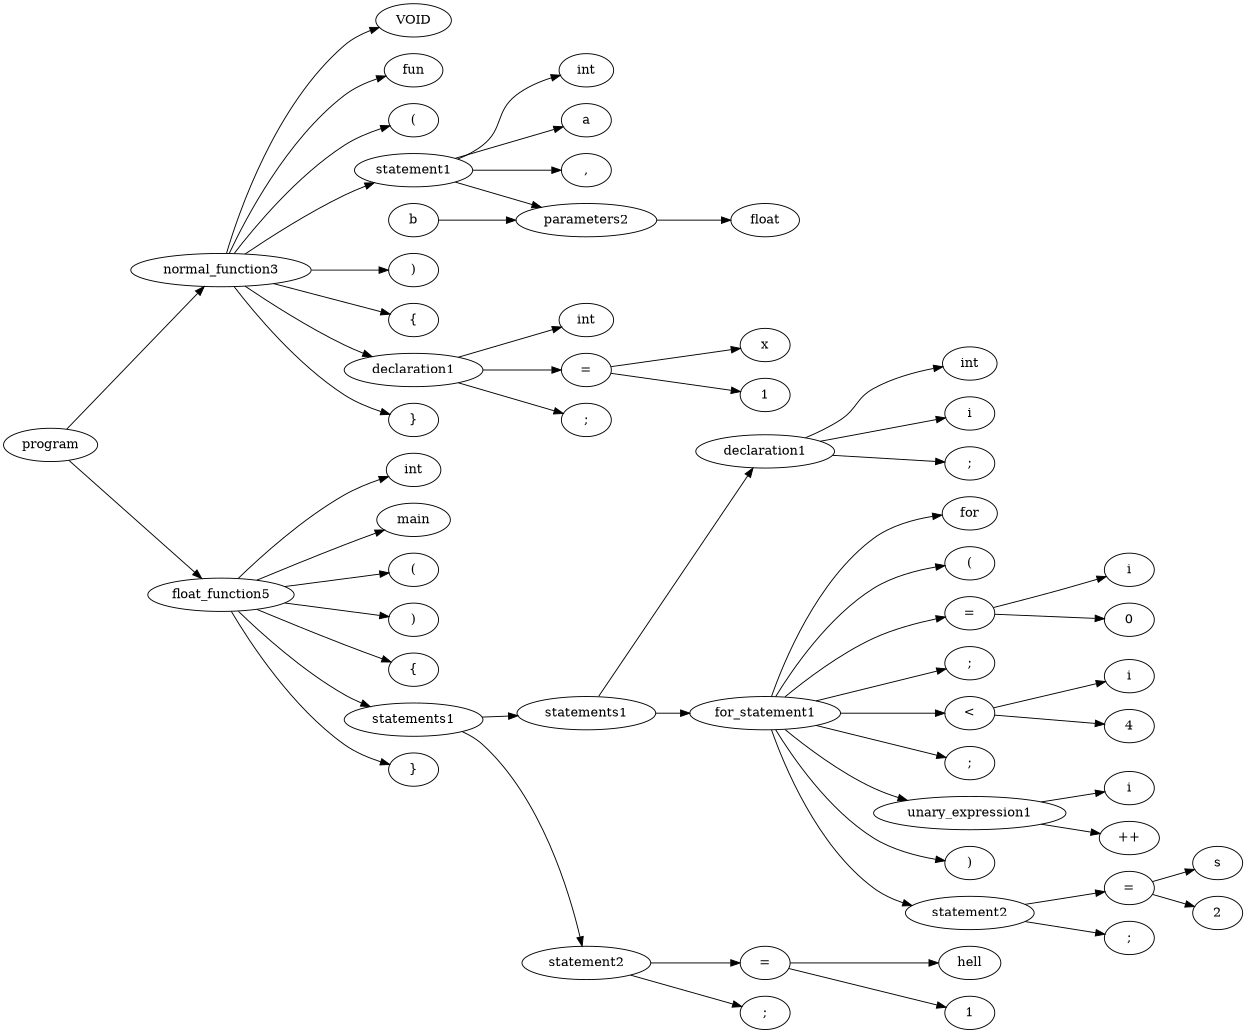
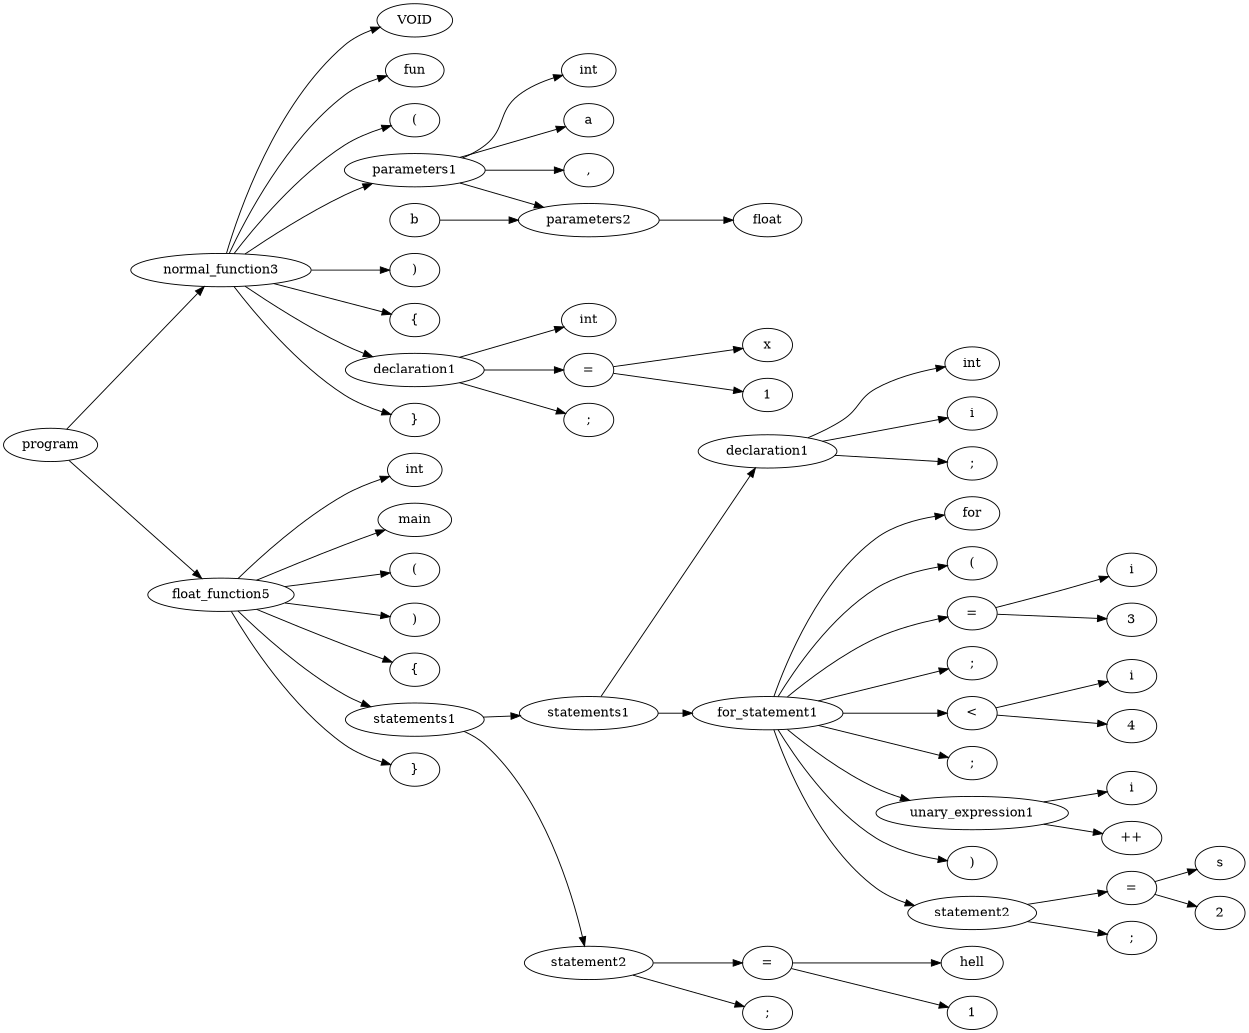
node "statement1": label "statement1" -> "parameters1"
node "0": label "0" -> "3"
